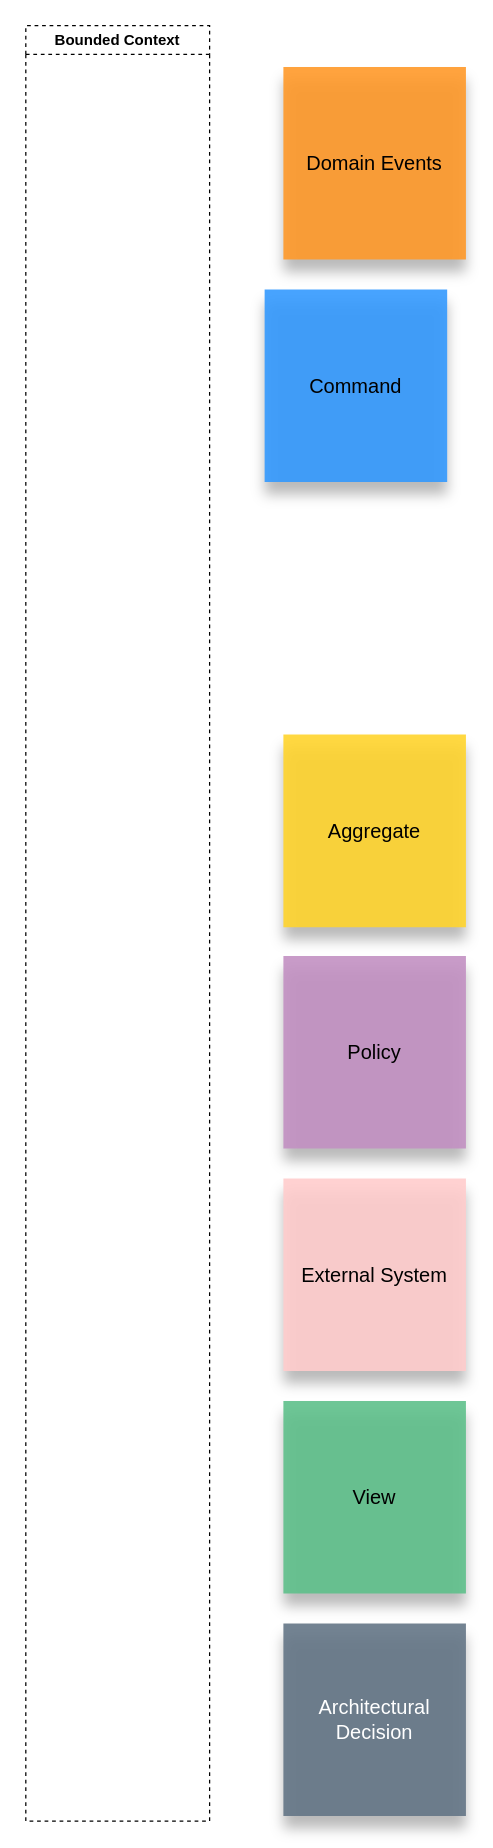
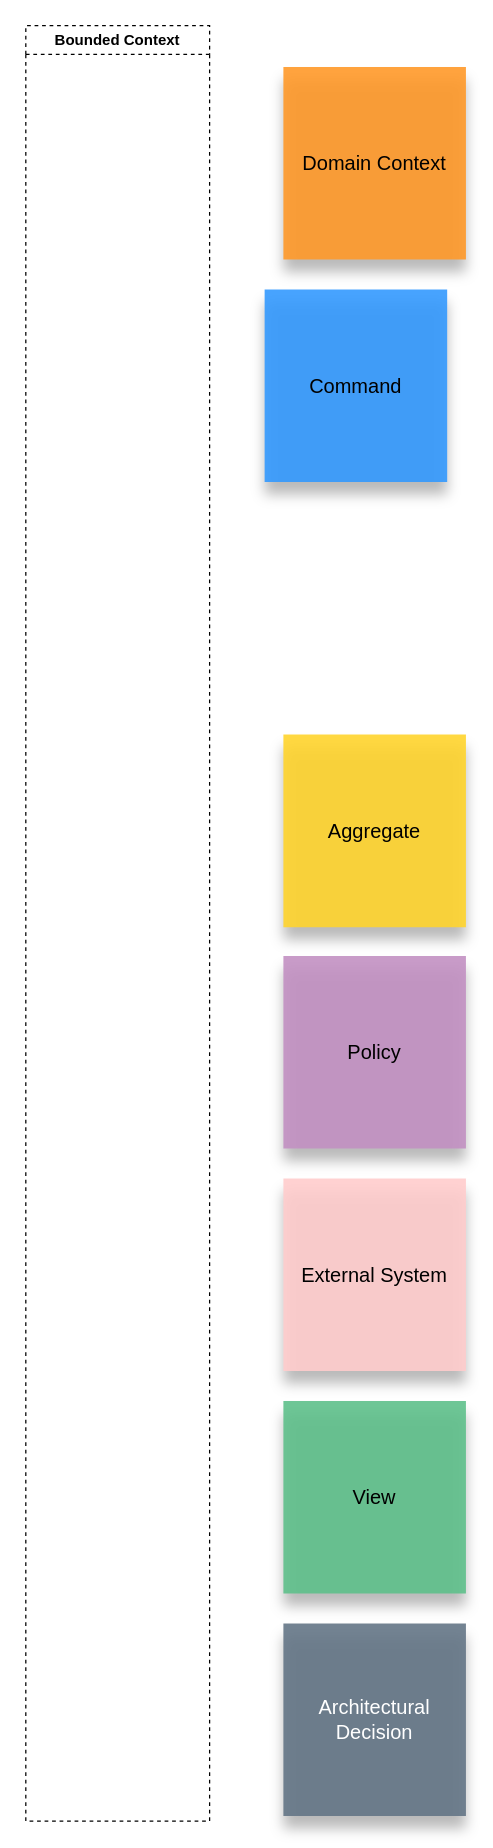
node "Domain Events": label "Domain Events" -> "Domain Context"
